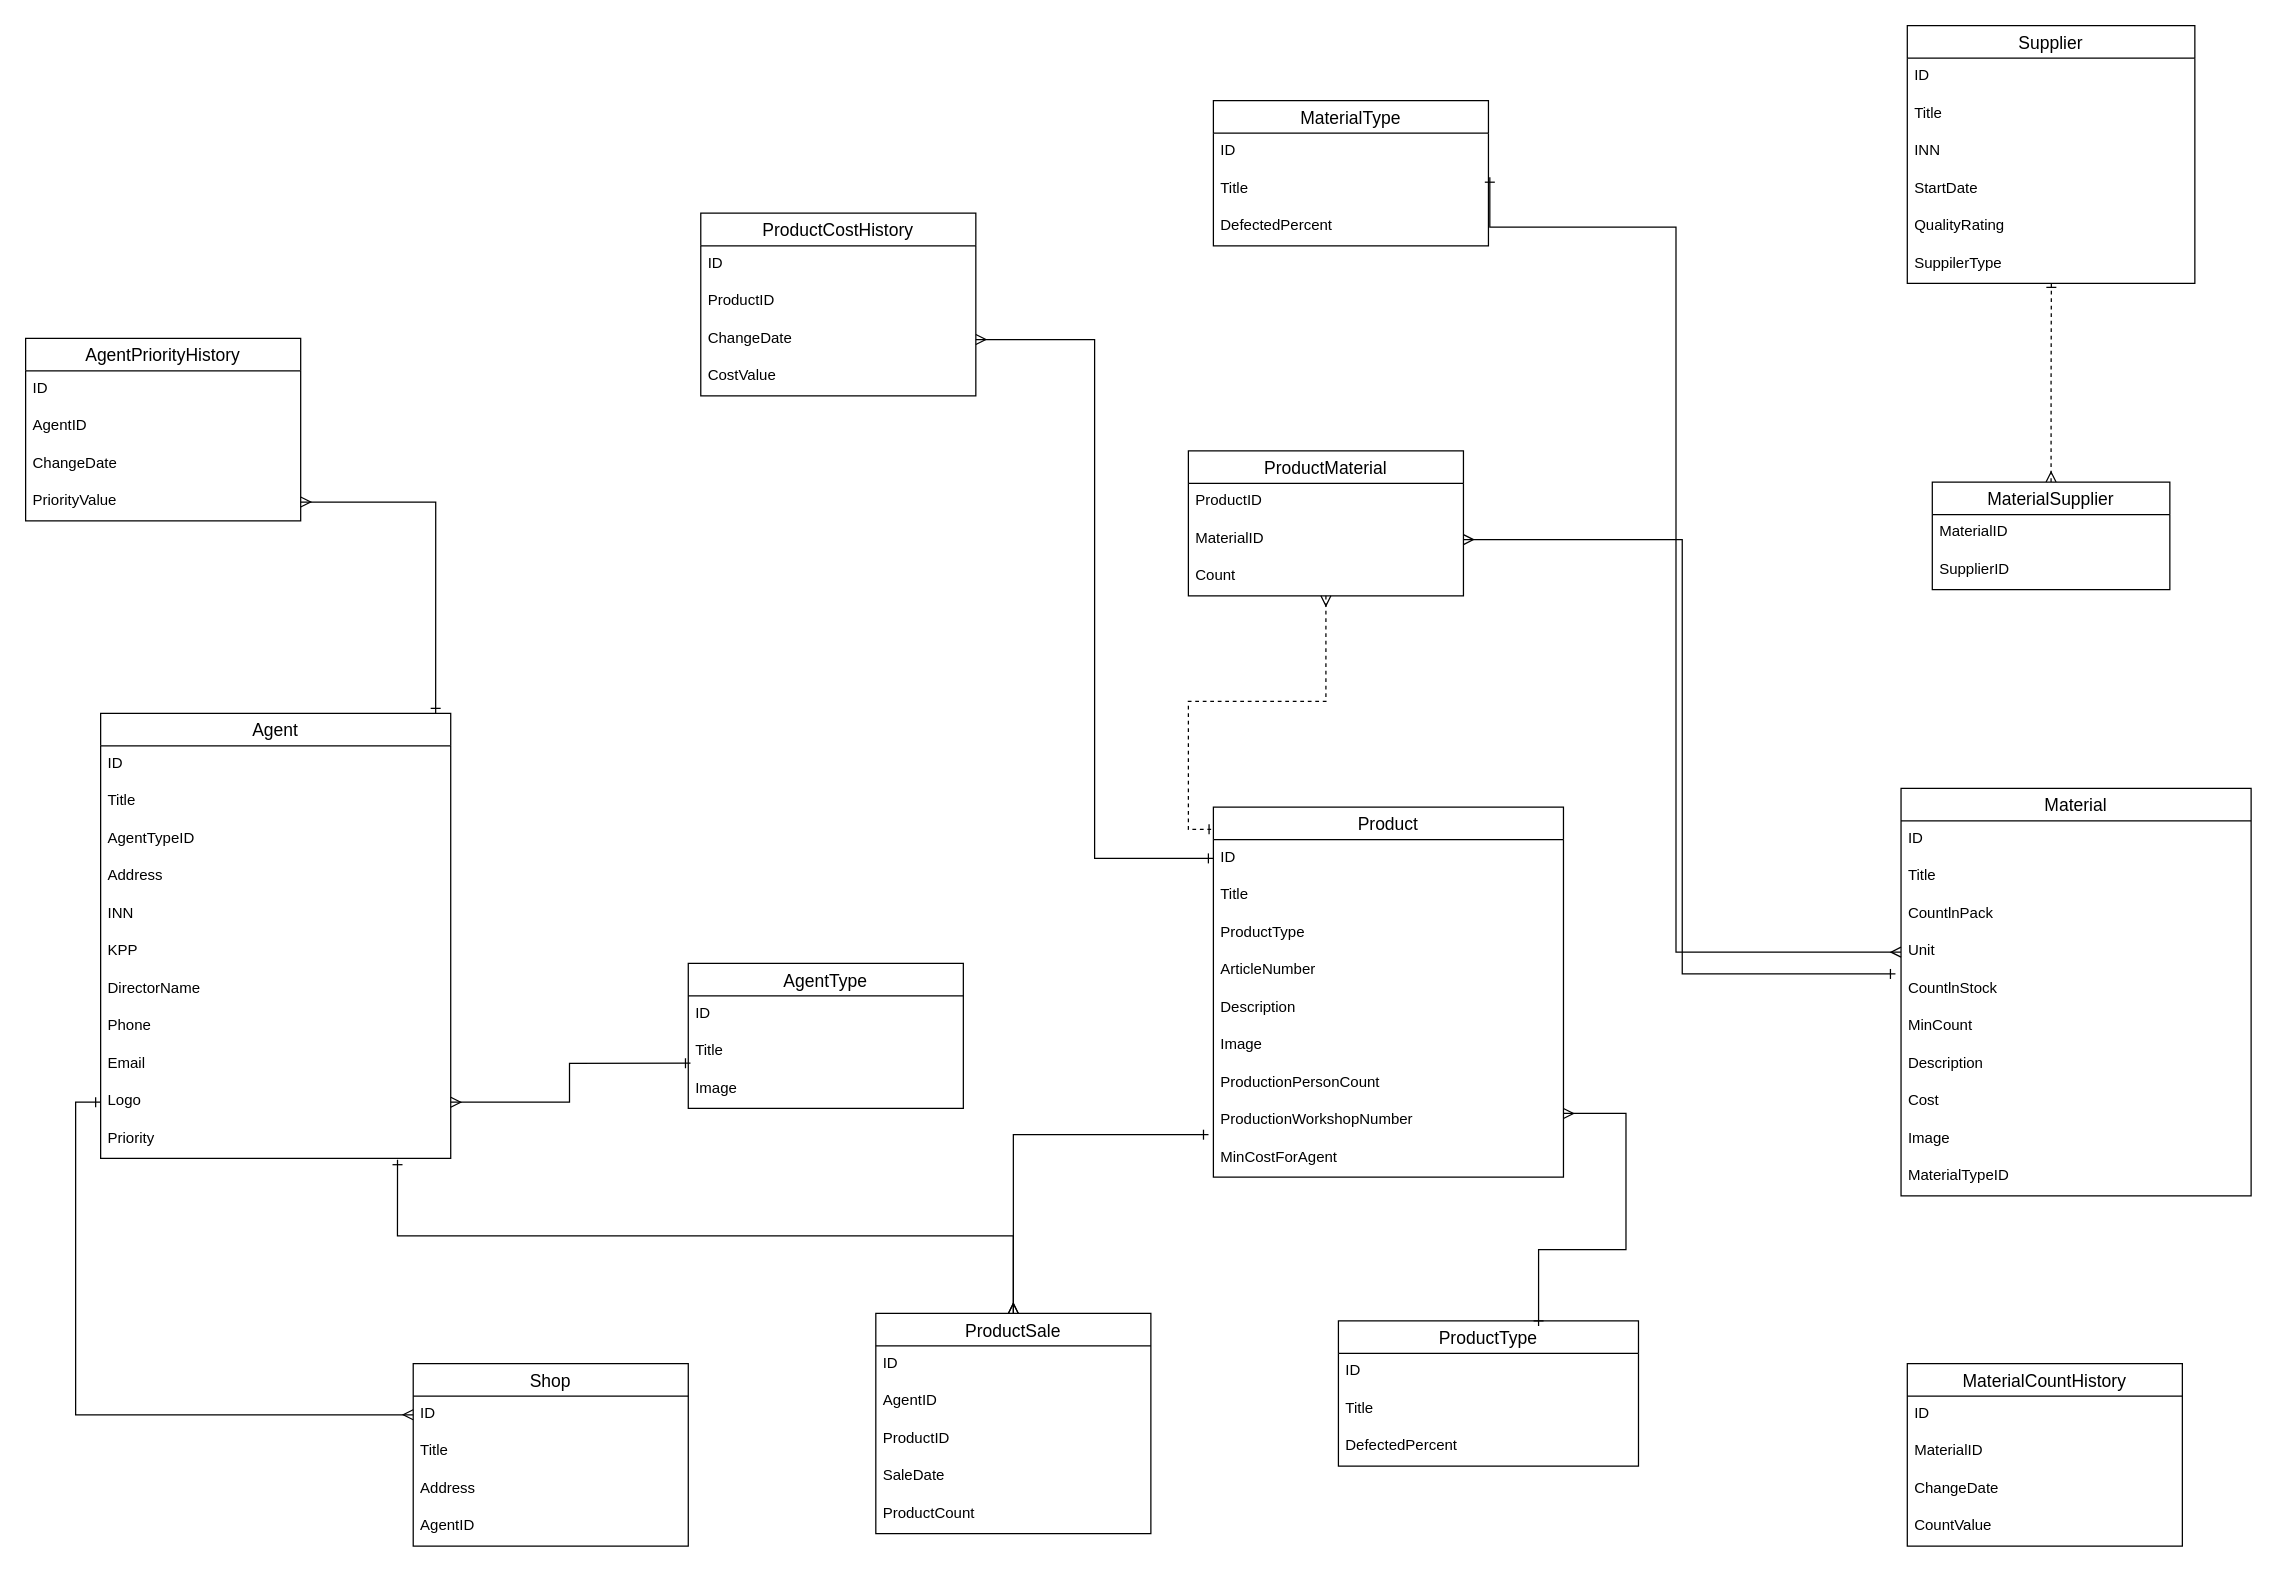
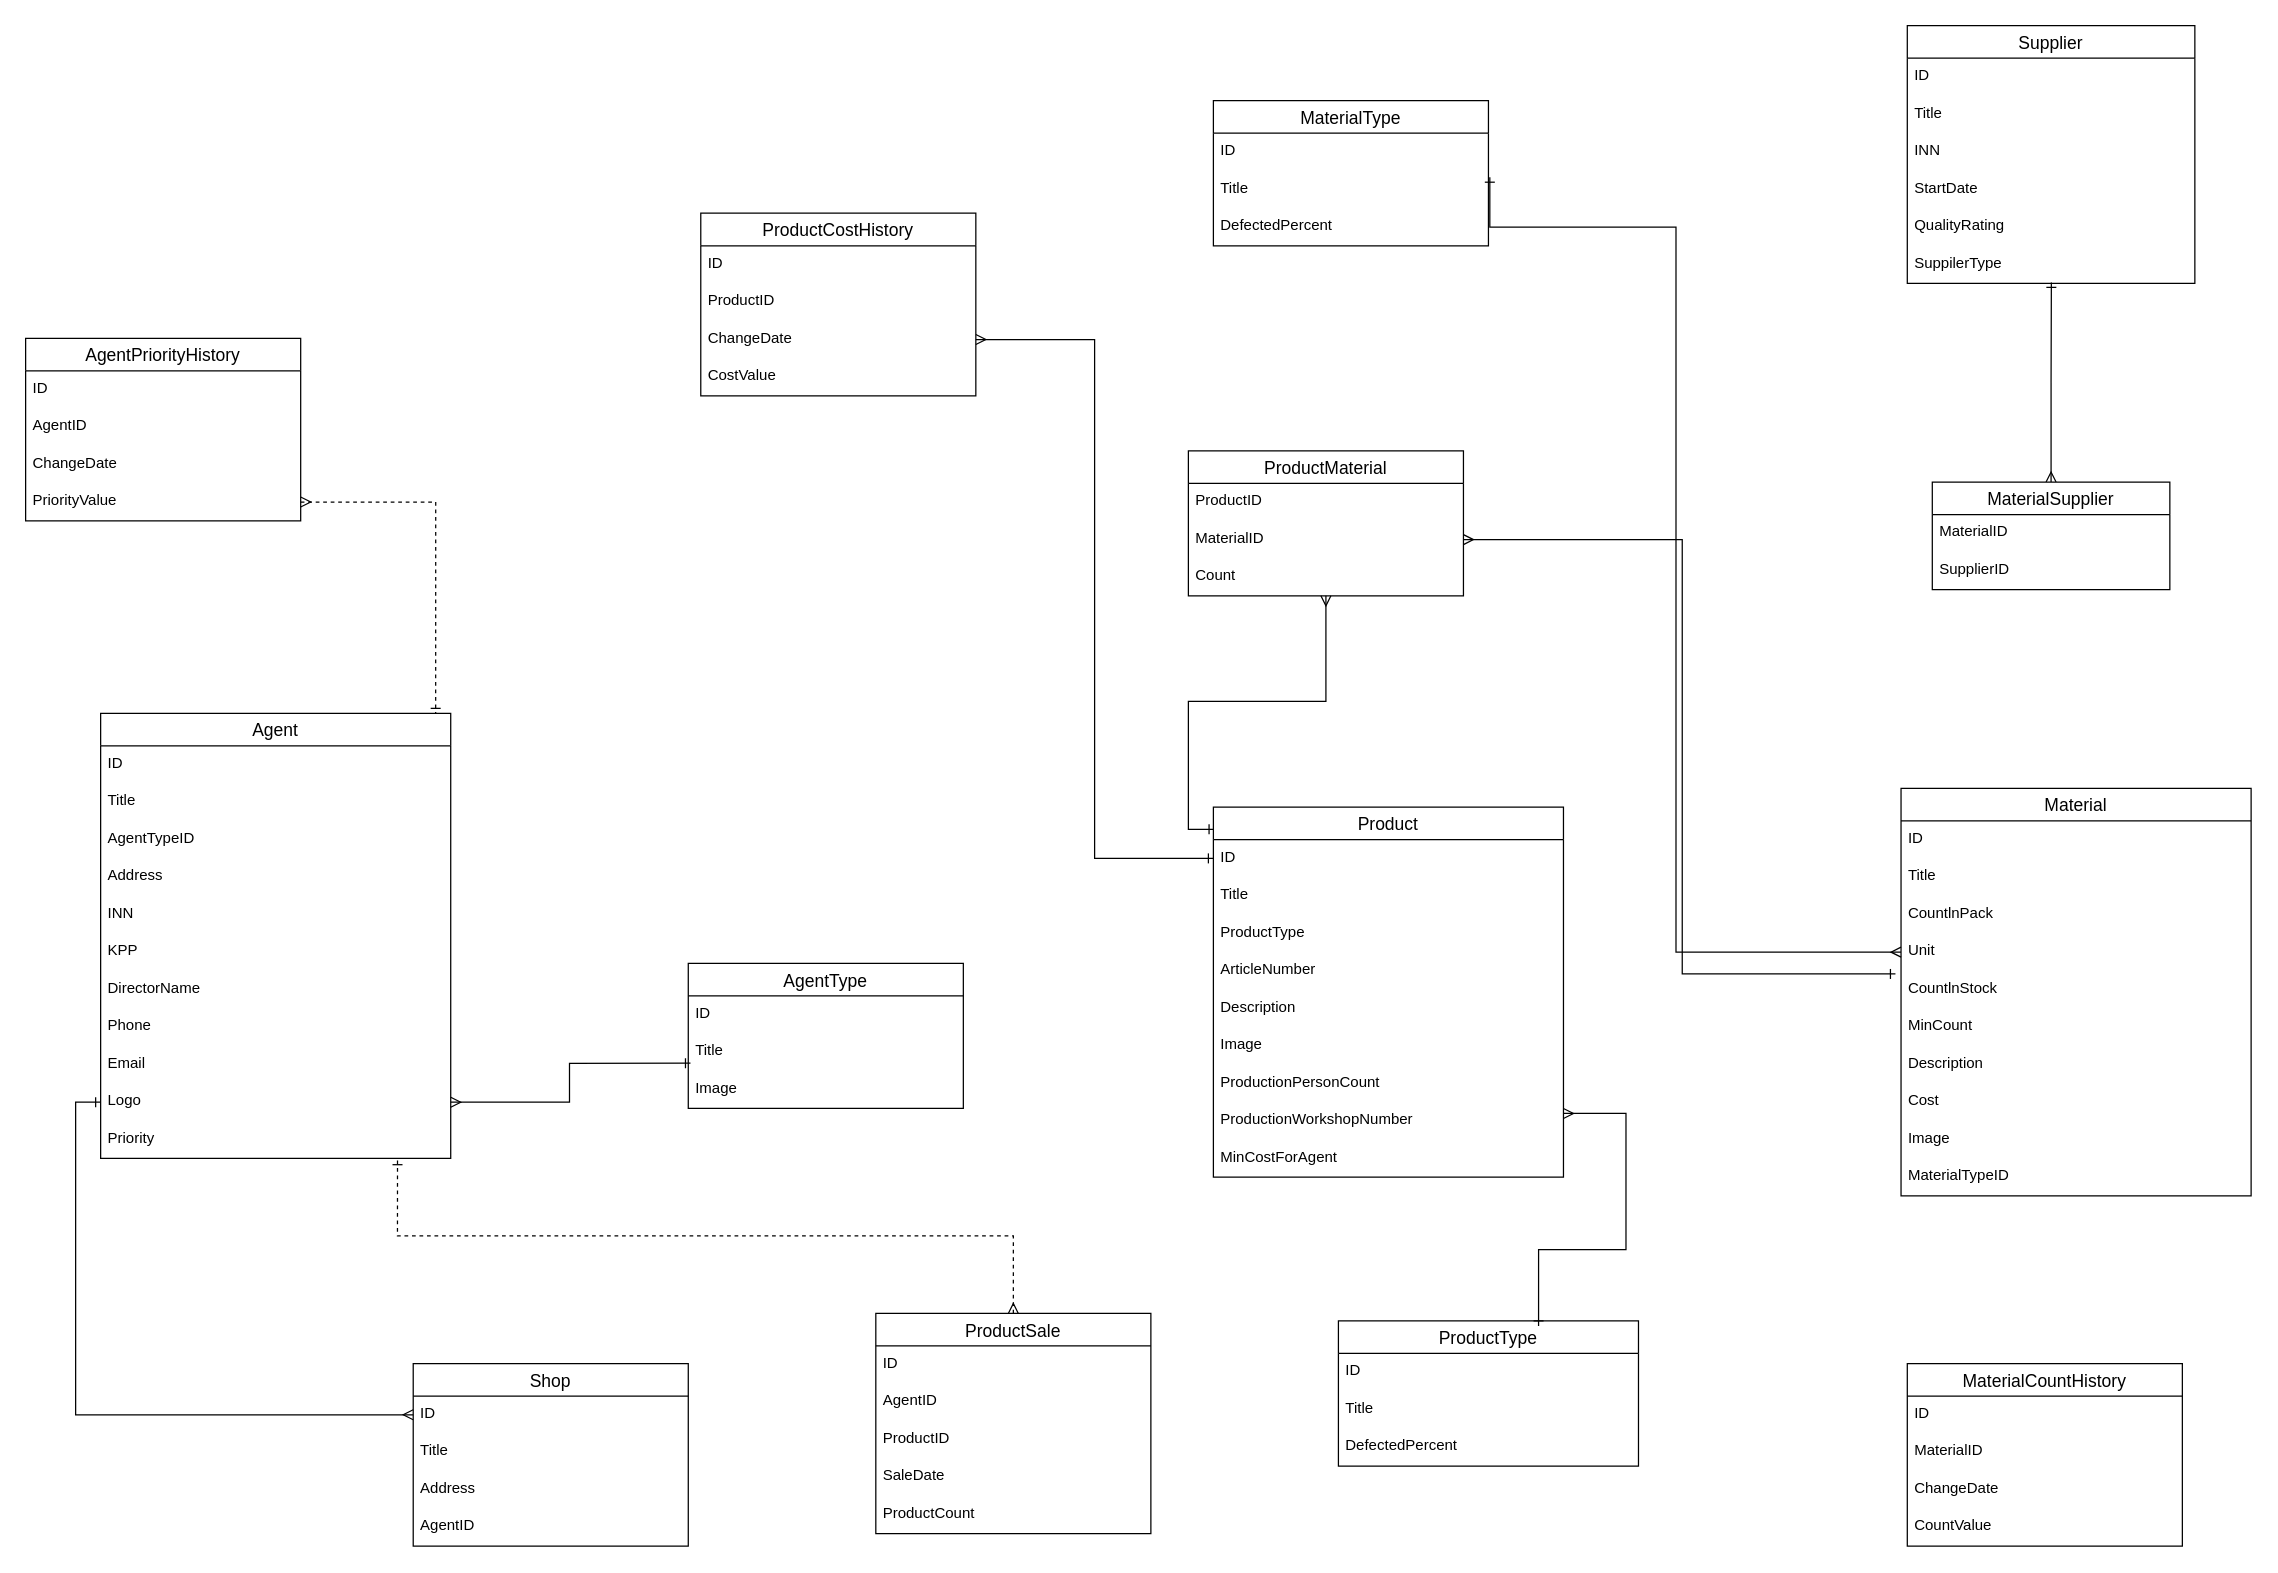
edge "SuppilerType" -- "MaterialSupplier": style dashed -> solid
edge "PriorityValue" -- "Agent": style solid -> dashed
edge "ProductMaterial" -- "Product": style dashed -> solid
edge "ProductionWorkshopNumber" -- "ProductSale": removed
edge "Priority" -- "ProductSale": style solid -> dashed
